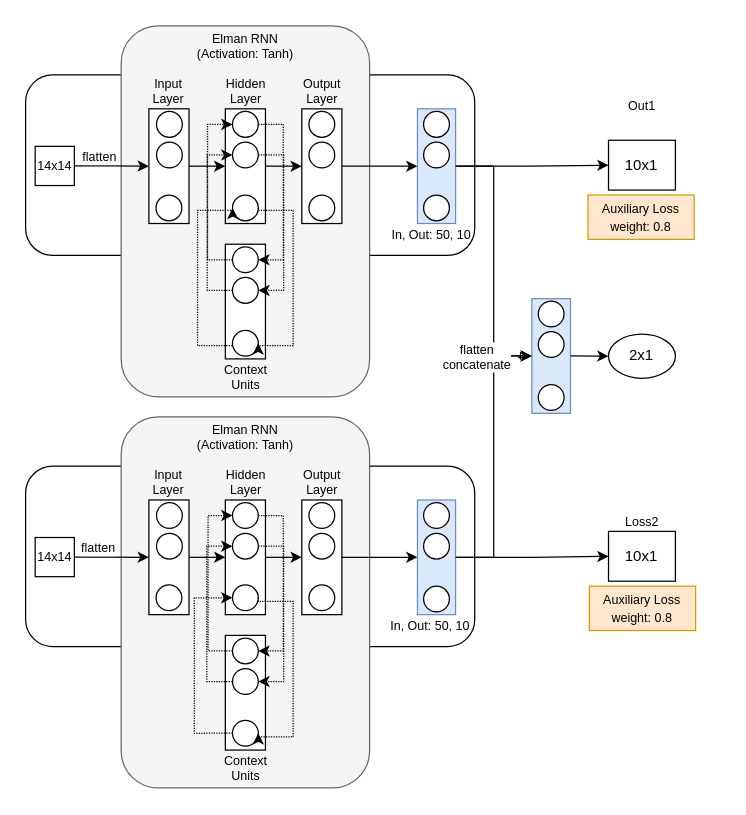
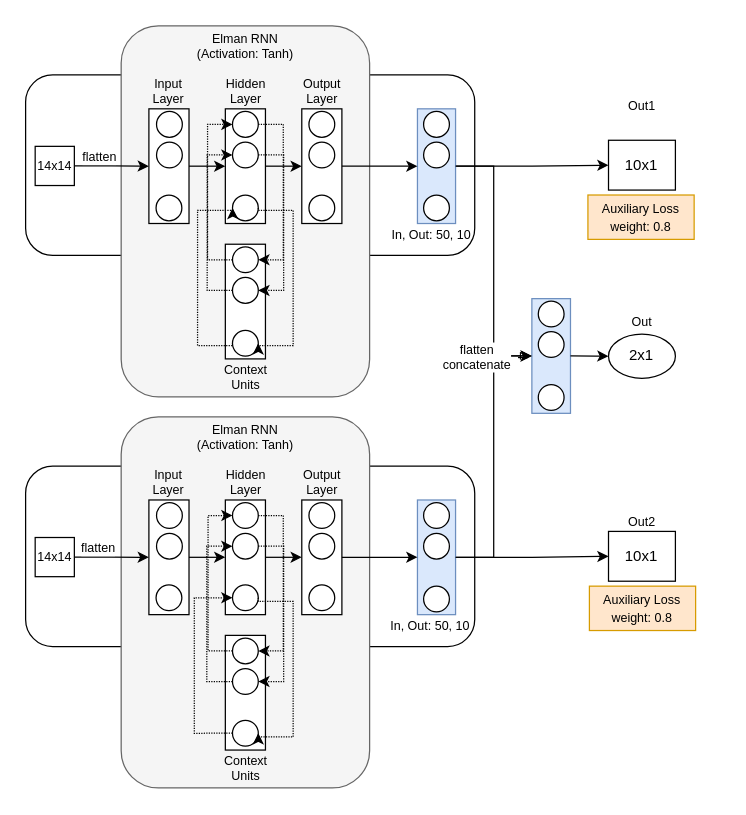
node "Out": added
node "Loss2": label "Loss2" -> "Out2"
